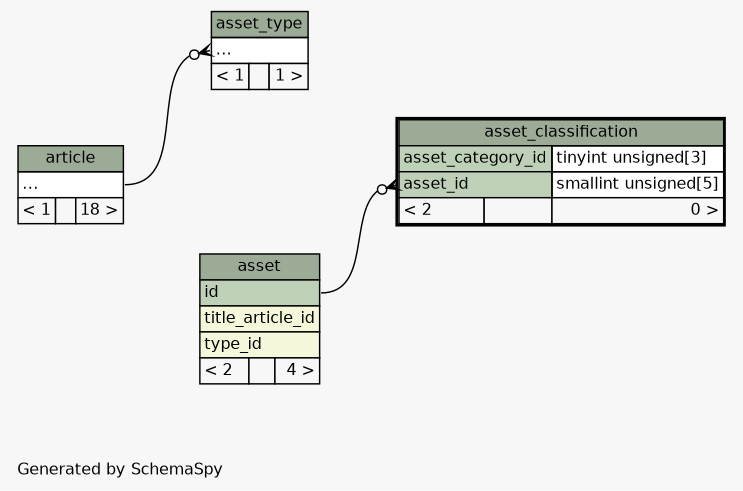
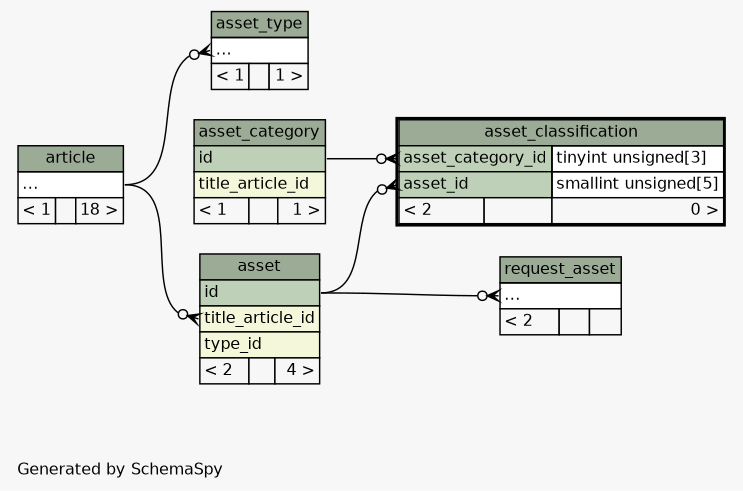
node "asset_category": added
edge "article" -> "asset": added
node "request_asset": added
